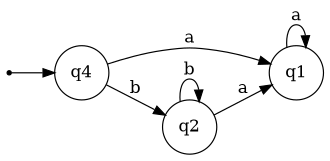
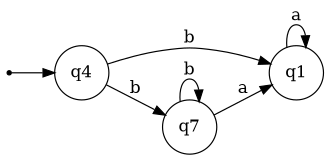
edge "q4" -> "q1": label "a" -> "b"
node "q2": label "q2" -> "q7"
